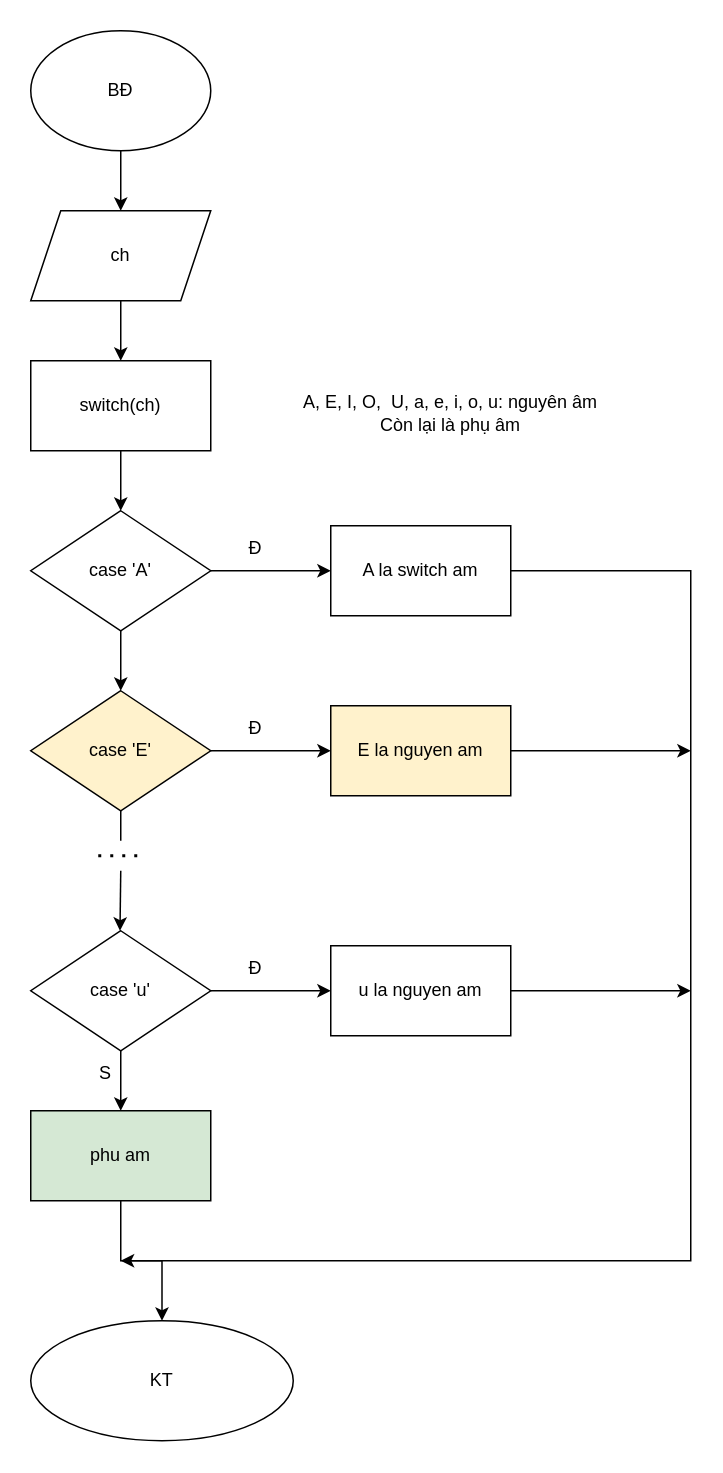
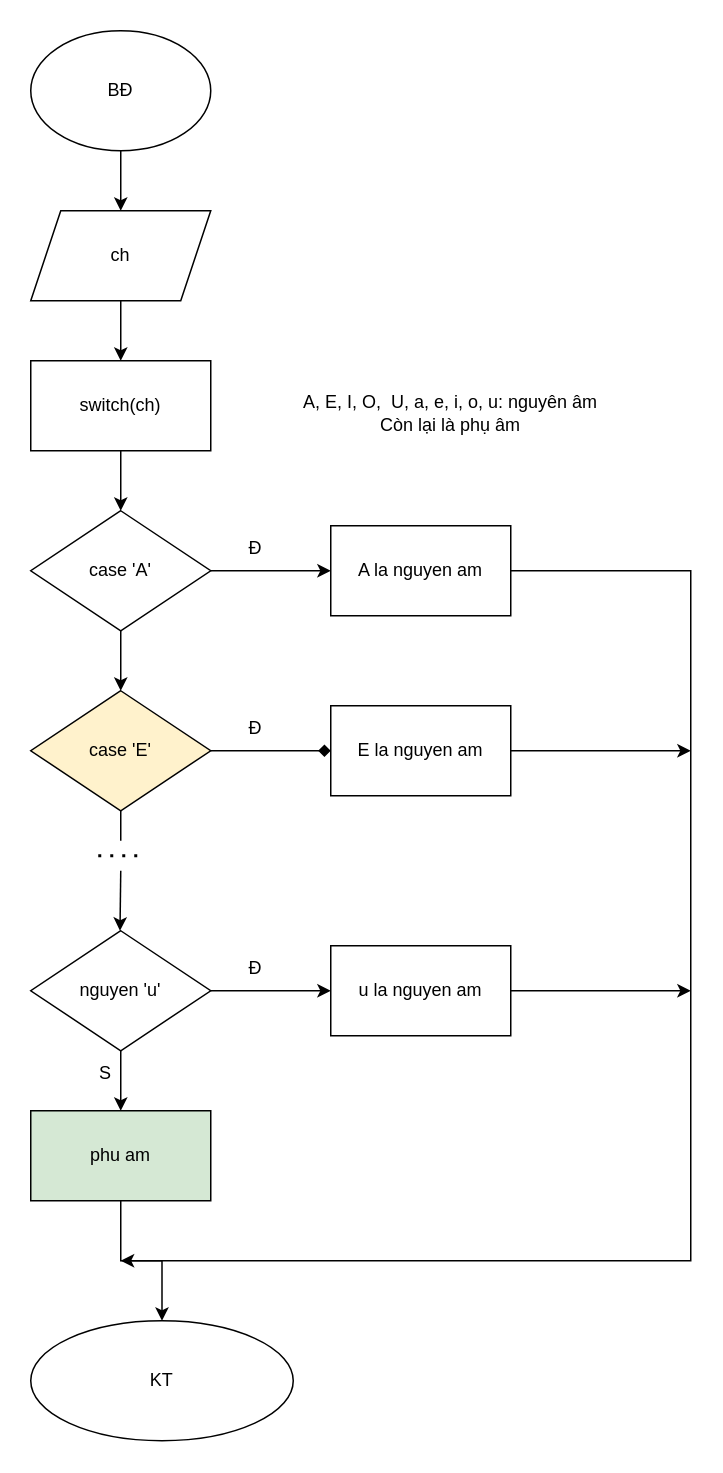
node "A la switch am": label "A la switch am" -> "A la nguyen am"
edge "case 'E'" -> "E la nguyen am": arrowhead classic -> diamond
node "E la nguyen am": fillcolor #fff2cc -> #ffffff
node "case 'u'": label "case 'u'" -> "nguyen 'u'"
